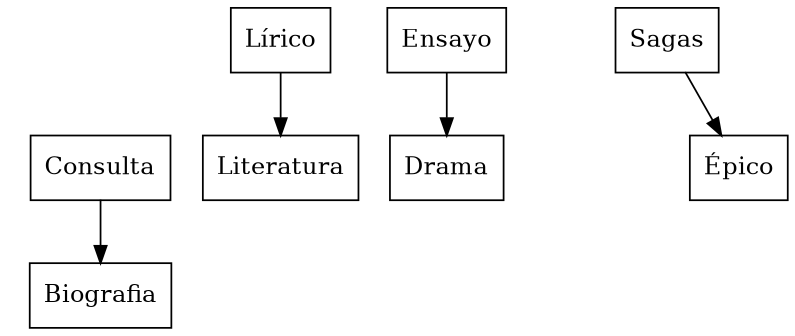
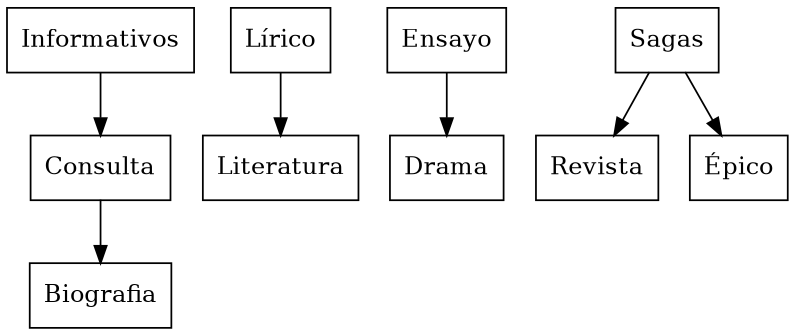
node "Informativos": added
node "Revista": added
